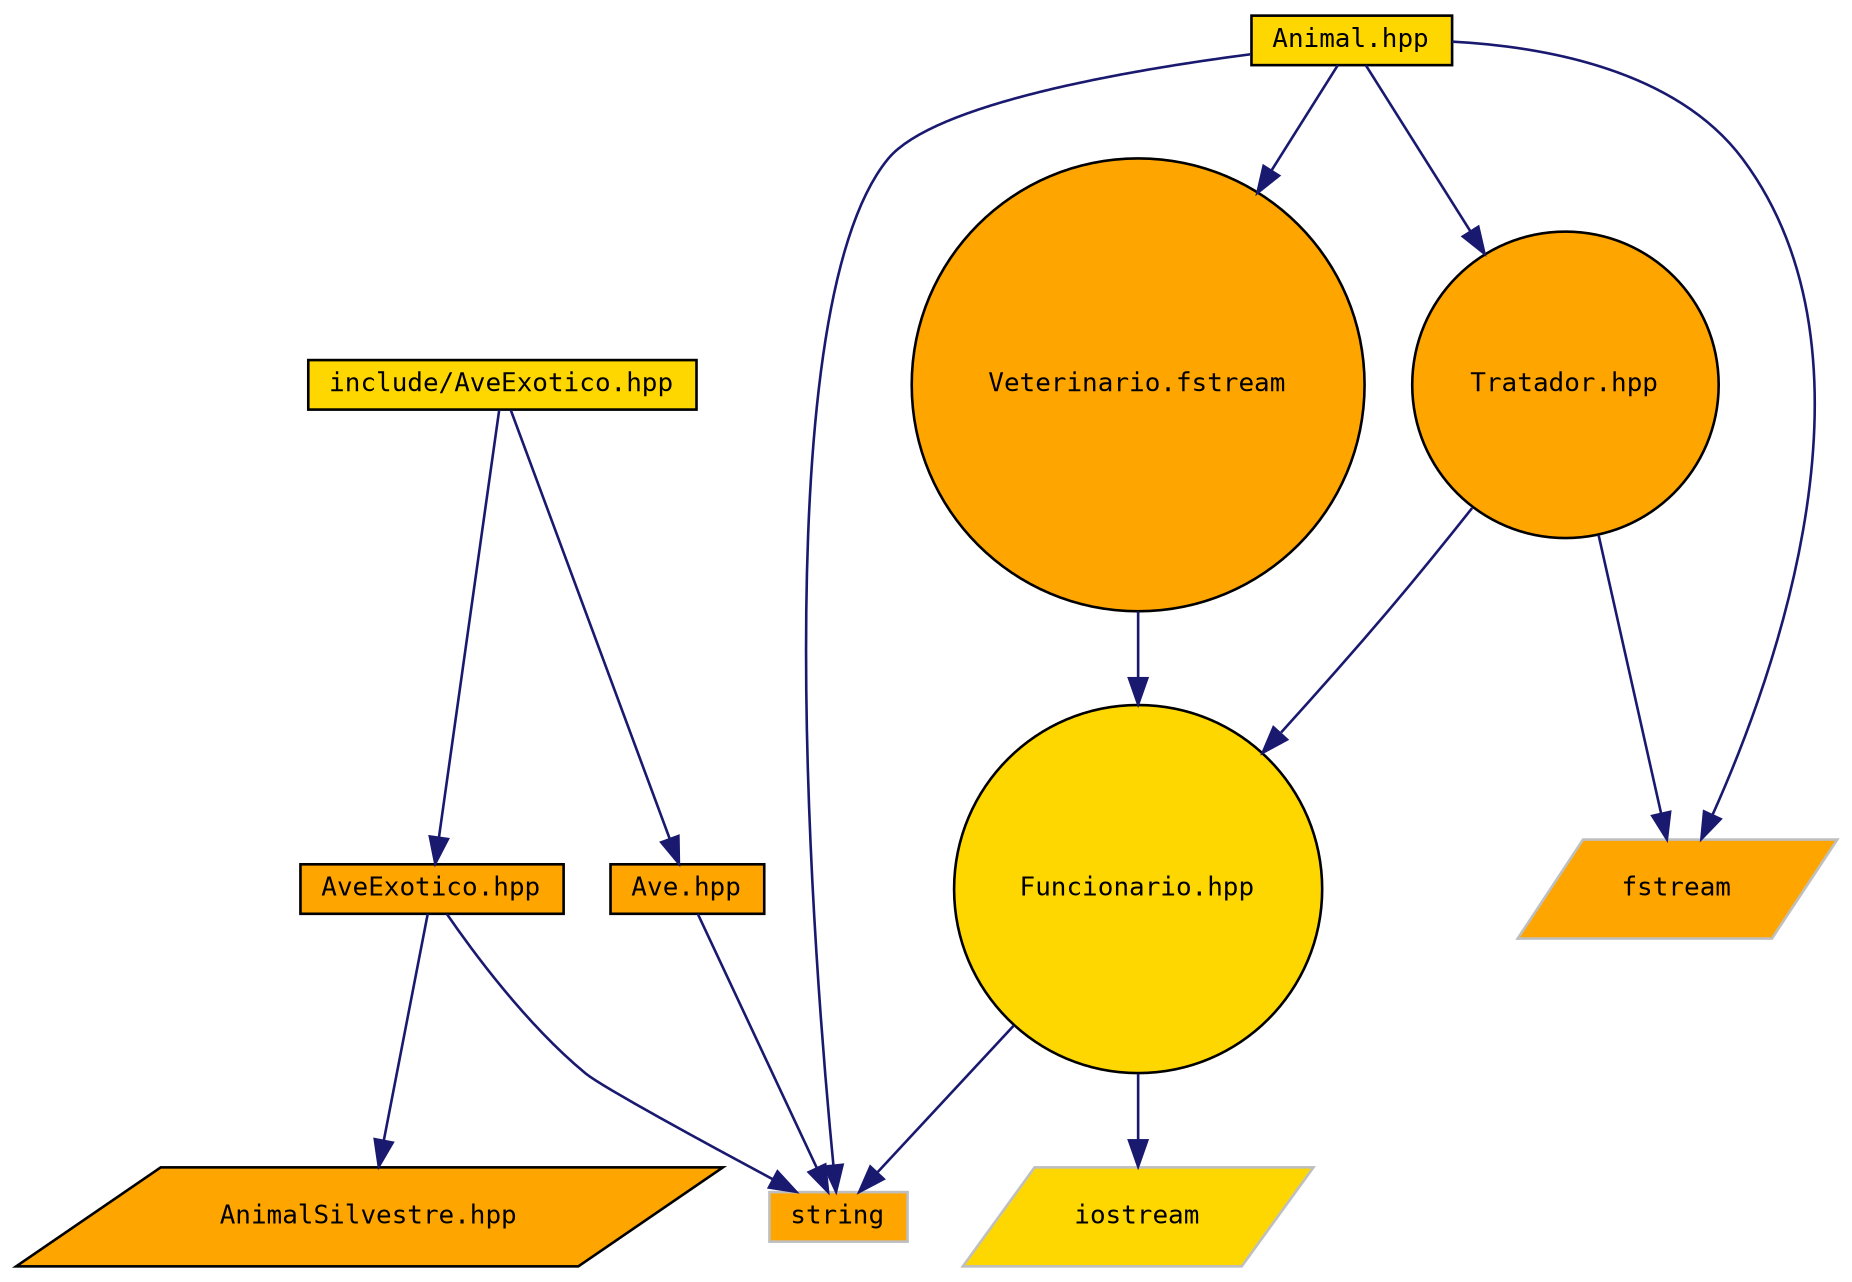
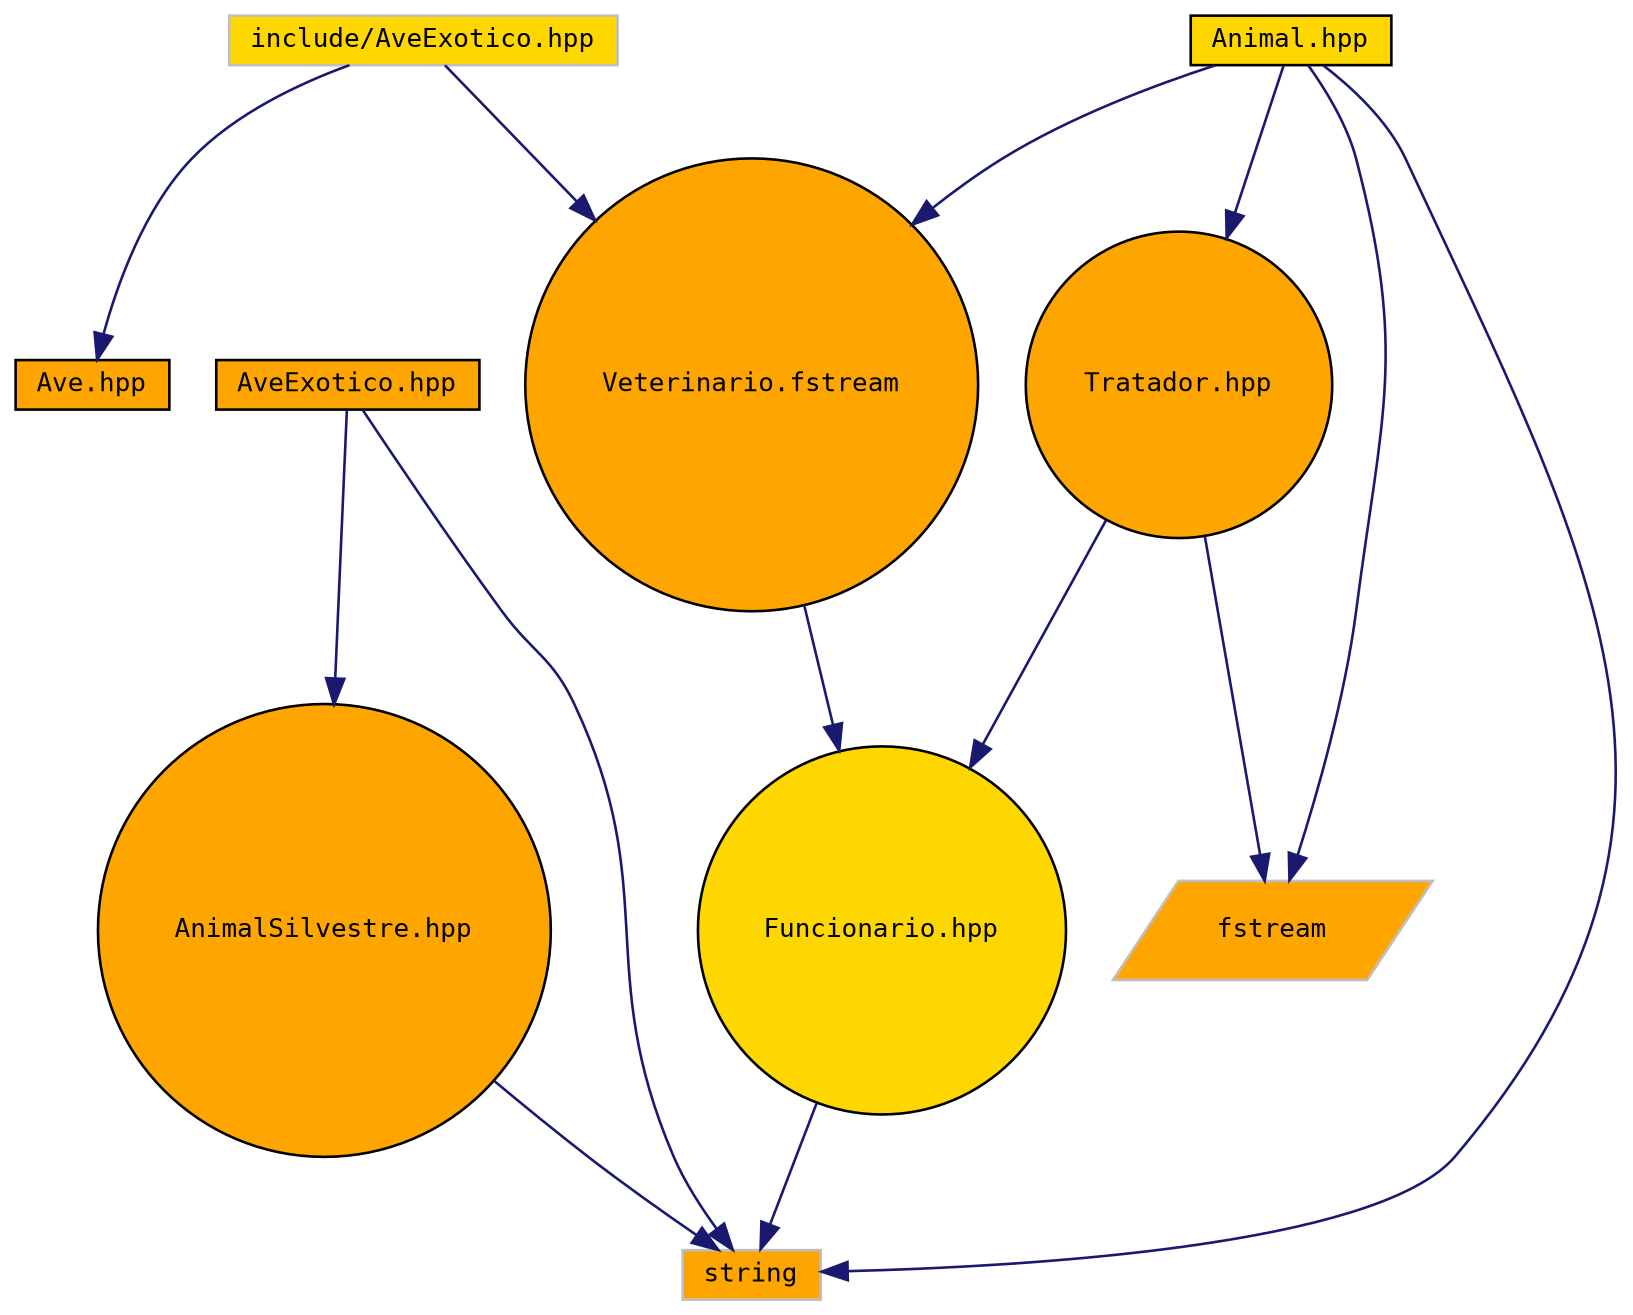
node "include/AveExotico.hpp": color black -> grey75
edge "include/AveExotico.hpp" -> "AveExotico.hpp": now "include/AveExotico.hpp" -> "Veterinario.fstream"
edge "Ave.hpp" -> "string": now "AnimalSilvestre.hpp" -> "string"
node "AnimalSilvestre.hpp": shape parallelogram -> circle
node "iostream": removed
